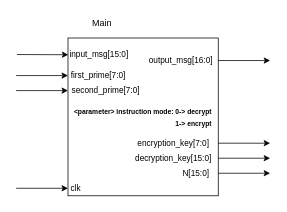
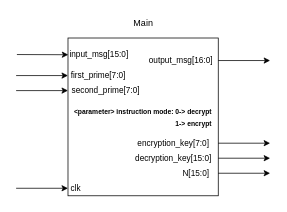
node "Main": moved (102, 23) -> (143, 23)
